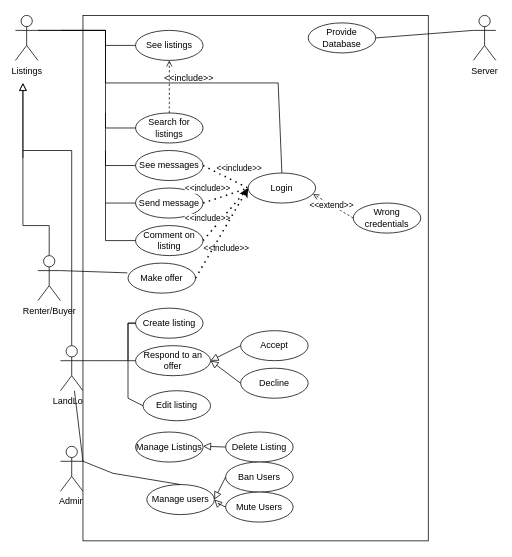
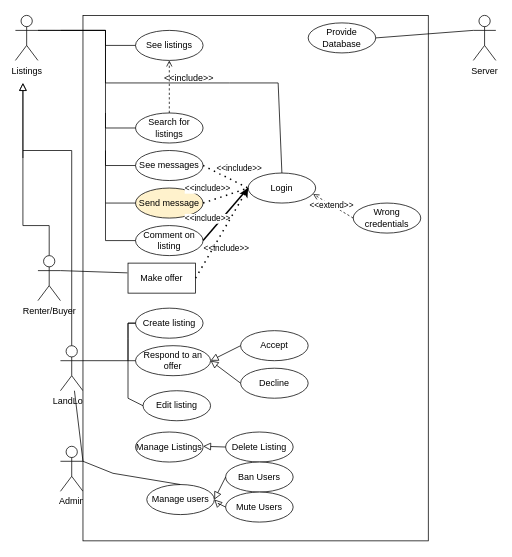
node "Send message": fillcolor #ffffff -> #fff2cc
edge "Login" -- "Comment on listing": style dashed -> solid
node "Make offer": shape ellipse -> rectangle
